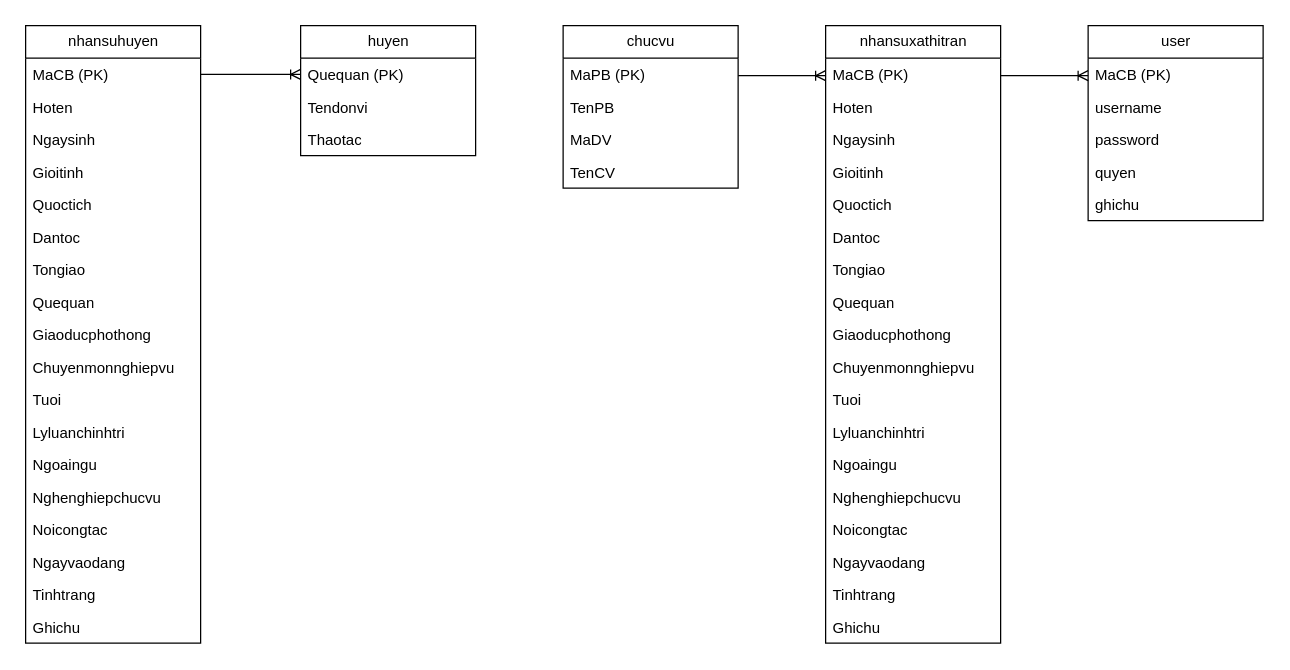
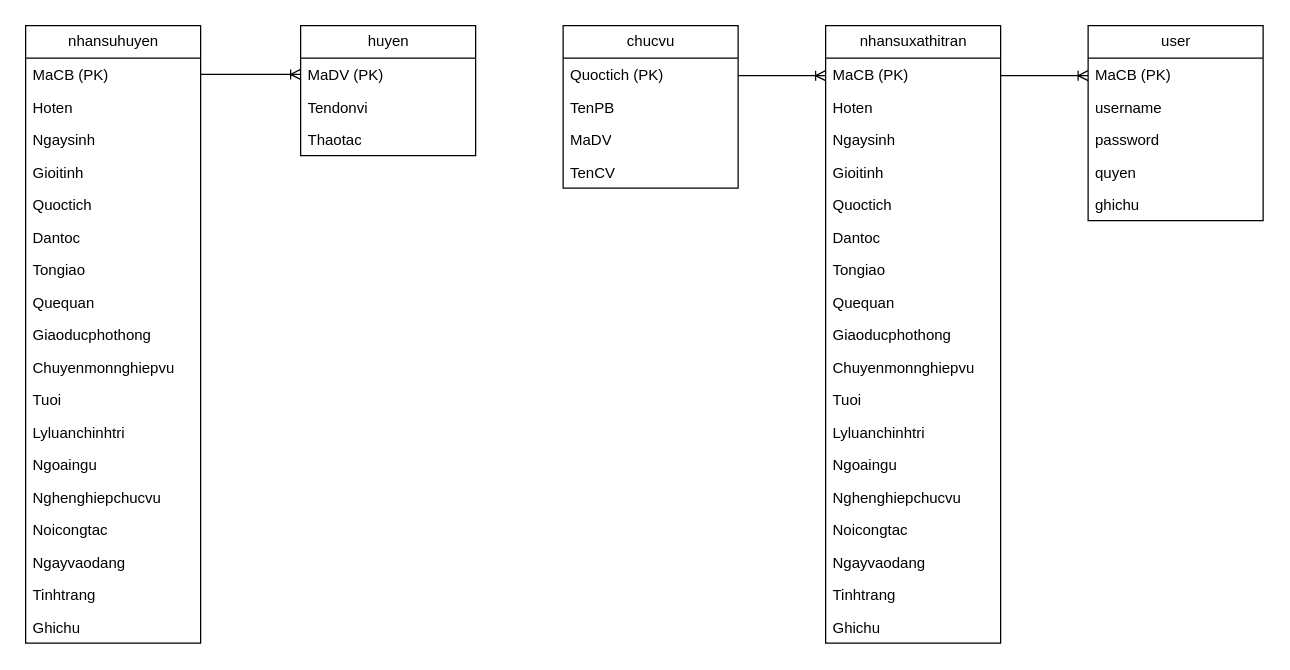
node "Quequan (PK)": label "Quequan (PK)" -> "MaDV (PK)"
node "MaPB (PK)": label "MaPB (PK)" -> "Quoctich (PK)"
